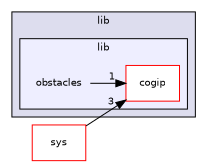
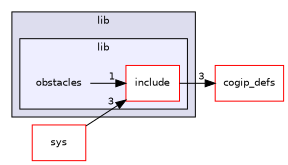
node "cogip": label "cogip" -> "include"
node "cogip_defs": added
